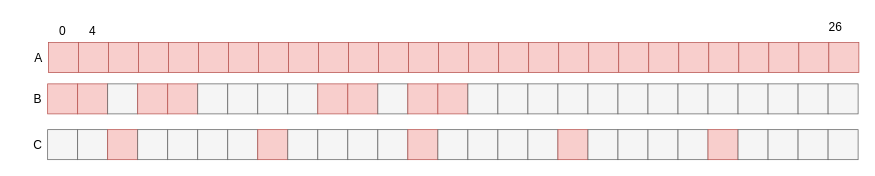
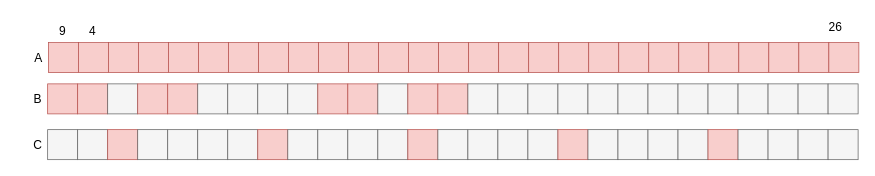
node "0": label "0" -> "9"
